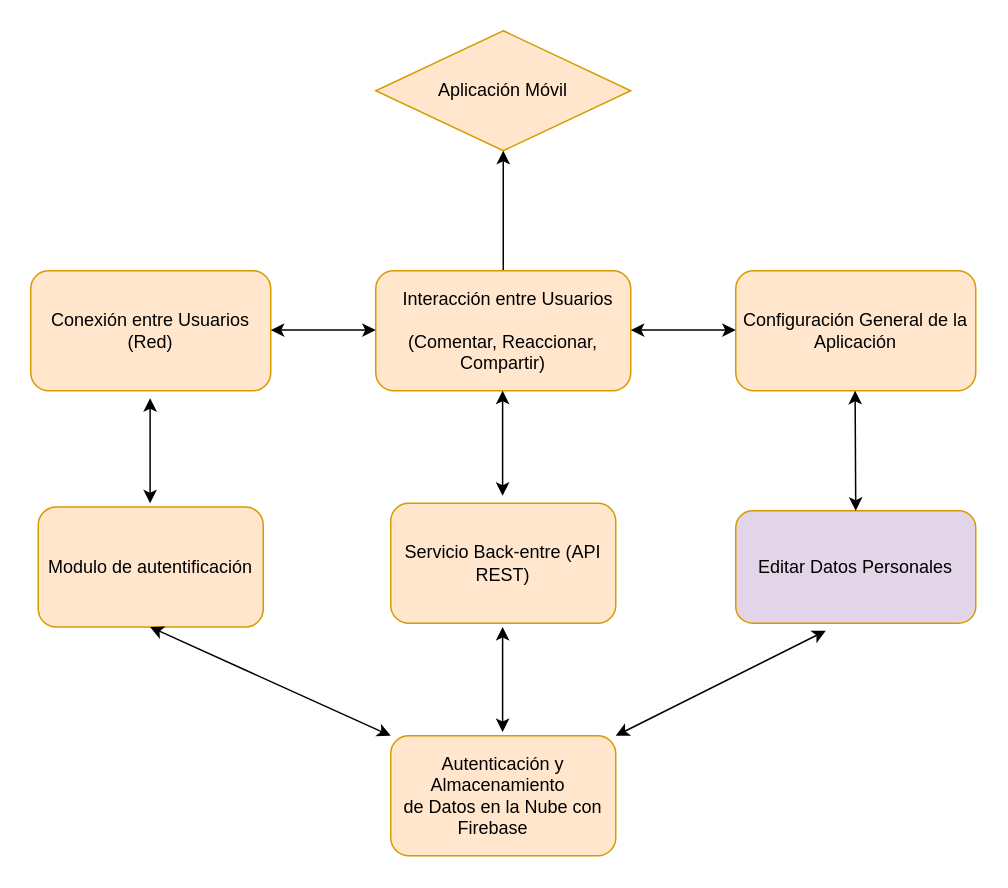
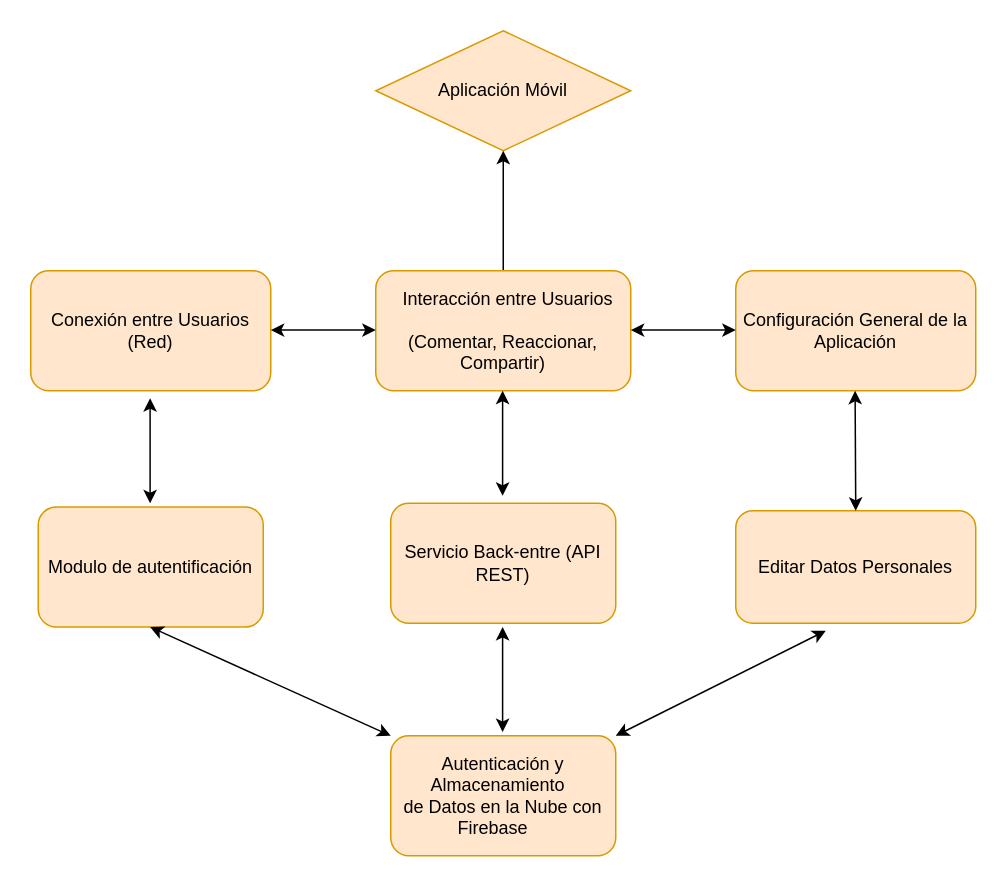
node "Editar Datos Personales": fillcolor #e1d5e7 -> #ffe6cc
